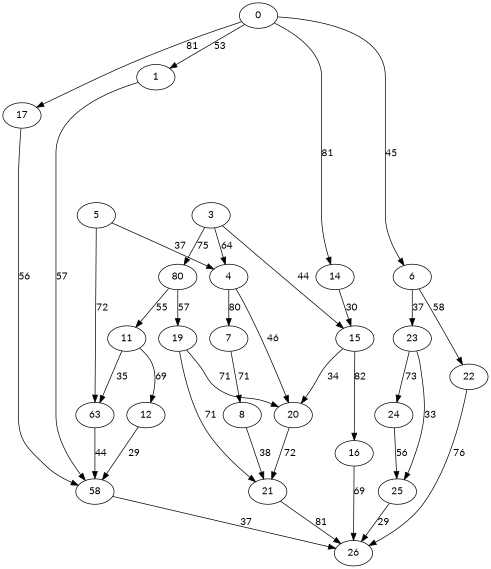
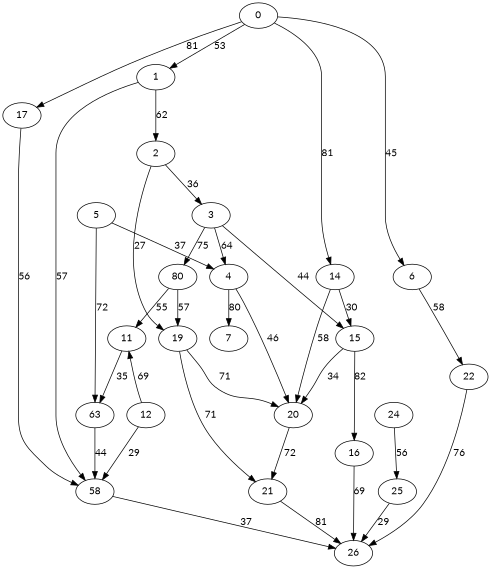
node "2": added
node "23": removed
edge "14" -> "20": added, label "58"
edge "11" -> "12": reversed
node "8": removed
